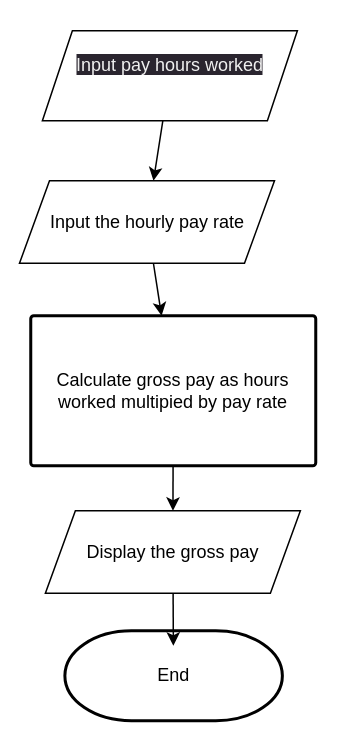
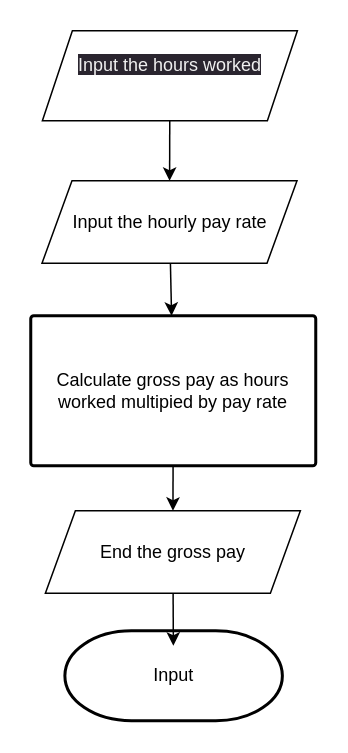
node "Input pay hours worked": label "Input pay hours worked" -> "Input the hours worked"
node "Input the hourly pay rate": moved (147, 222) -> (170, 222)
node "Display the gross pay": label "Display the gross pay" -> "End the gross pay"
node "End": label "End" -> "Input"
